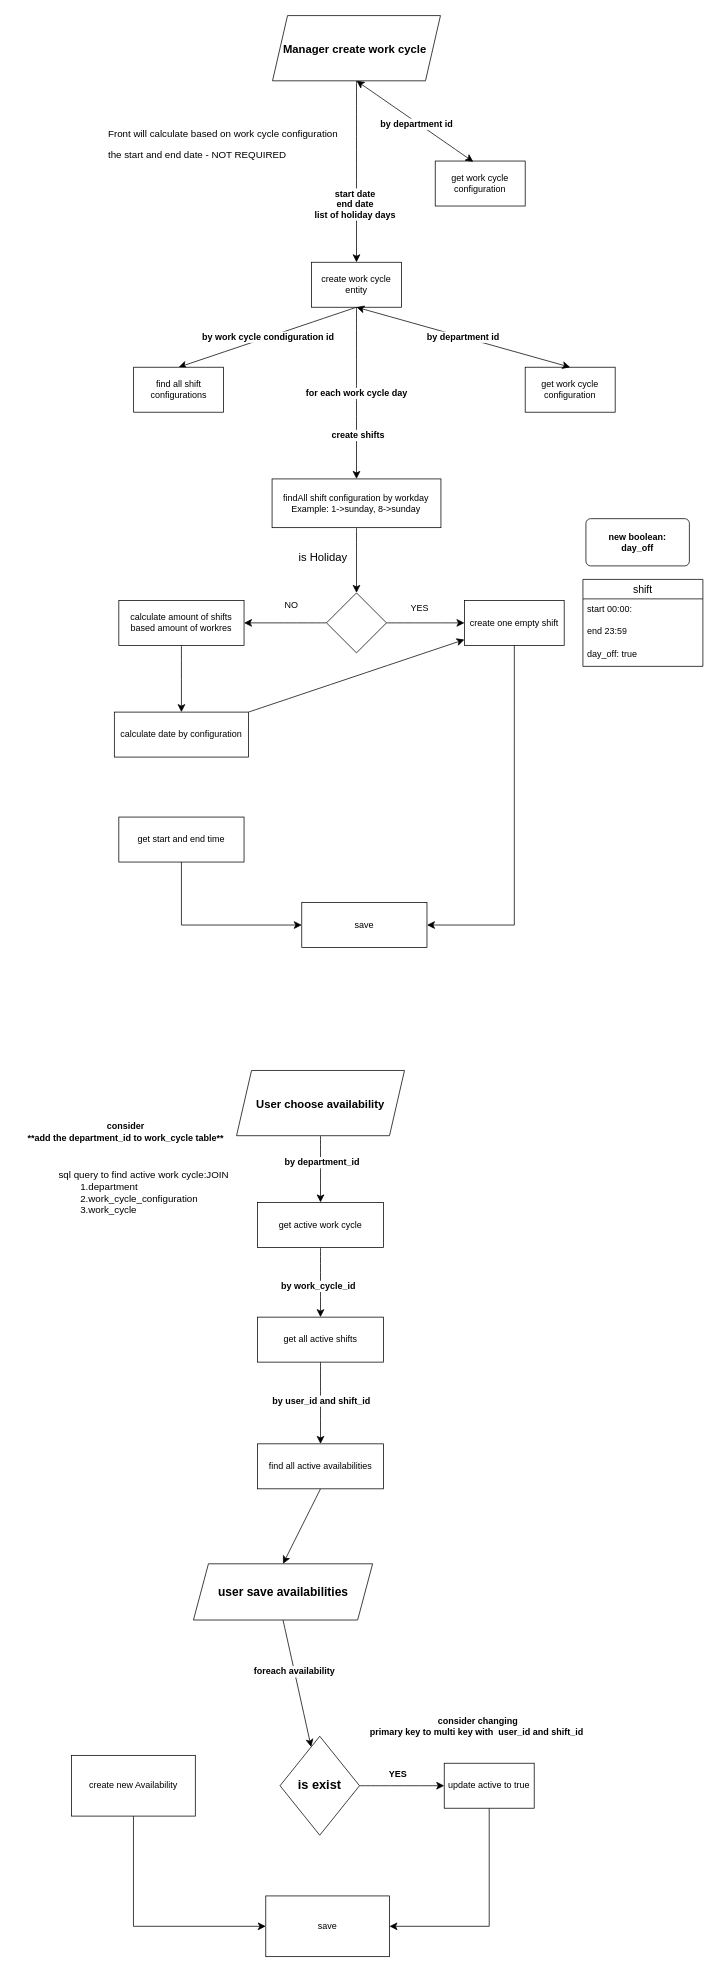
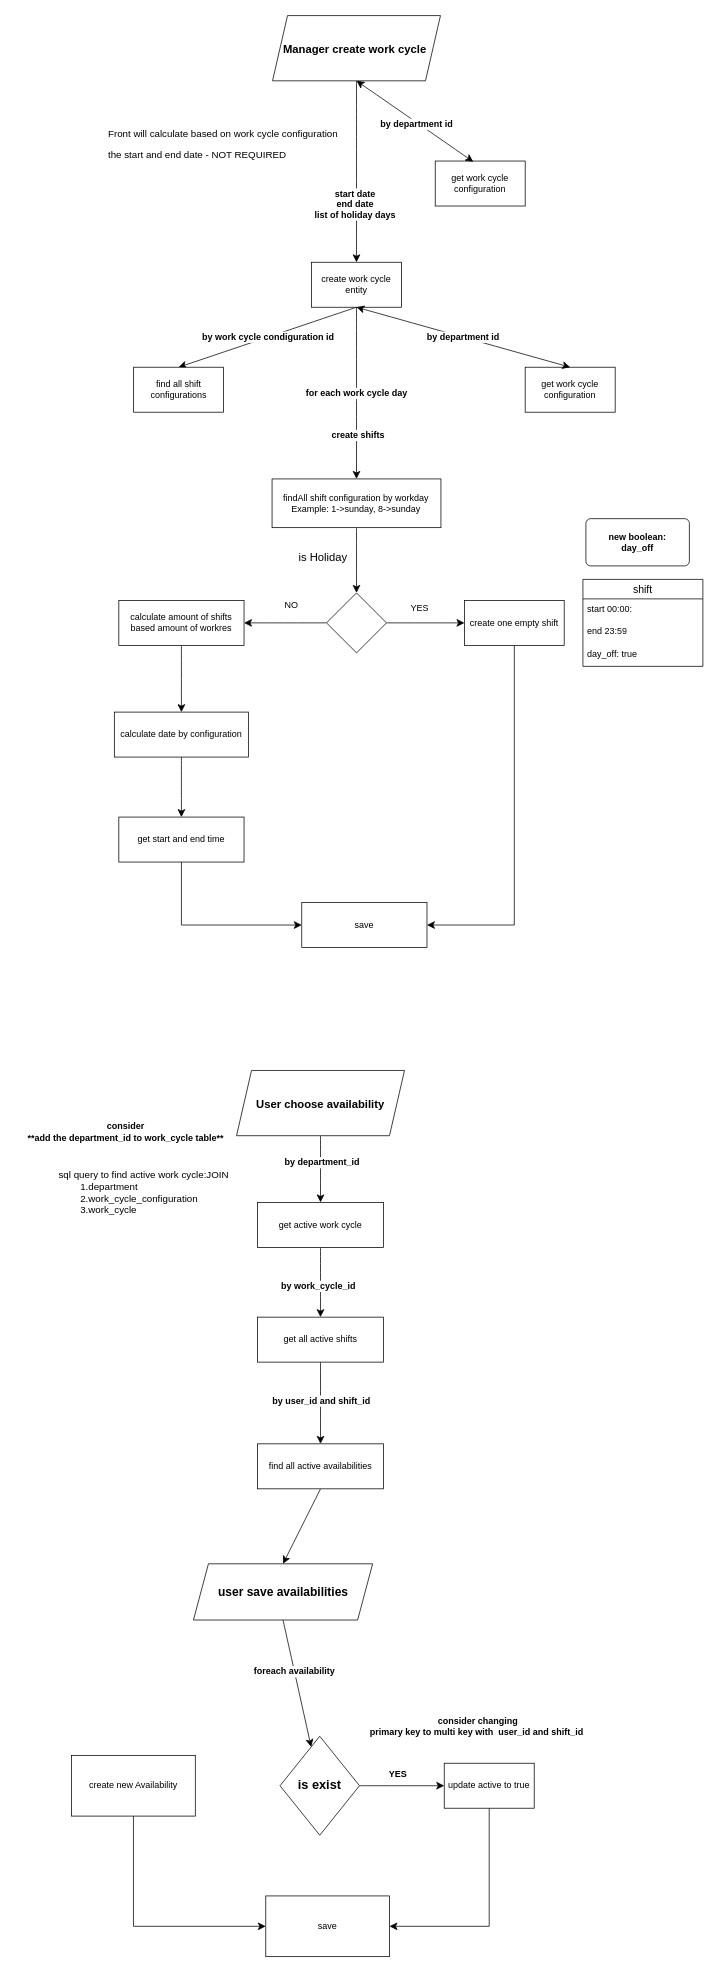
edge "calculate date by configuration" -> "create one empty shift": now "calculate date by configuration" -> "get start and end time"
